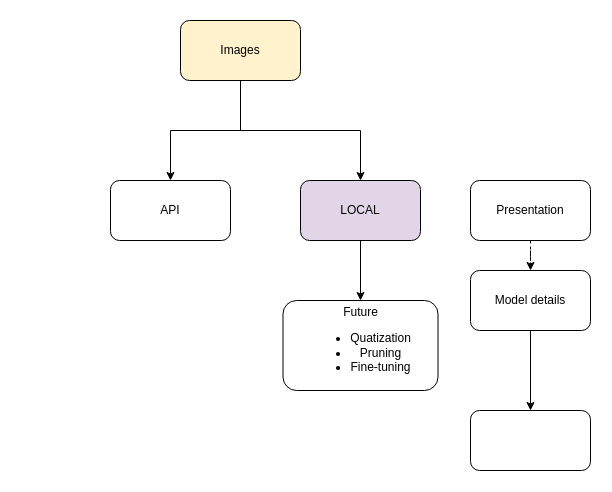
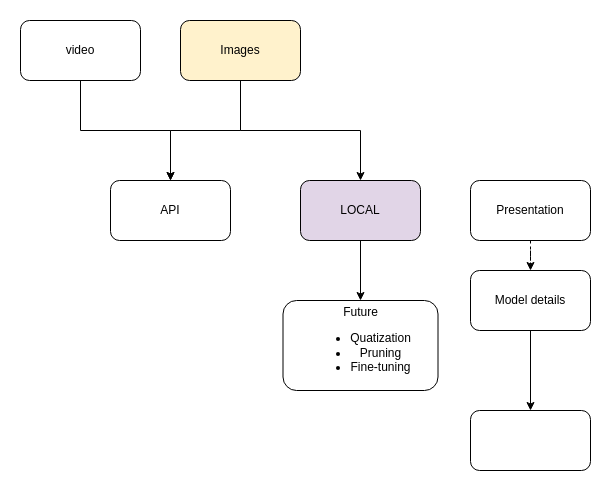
node "video": added
edge "video" -> "API": added
